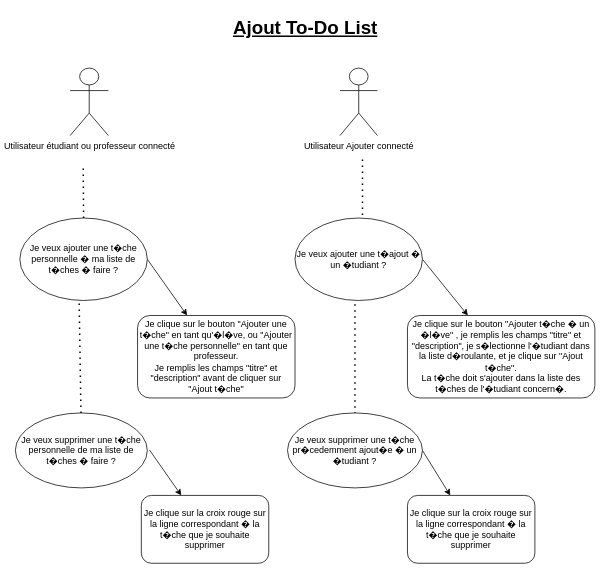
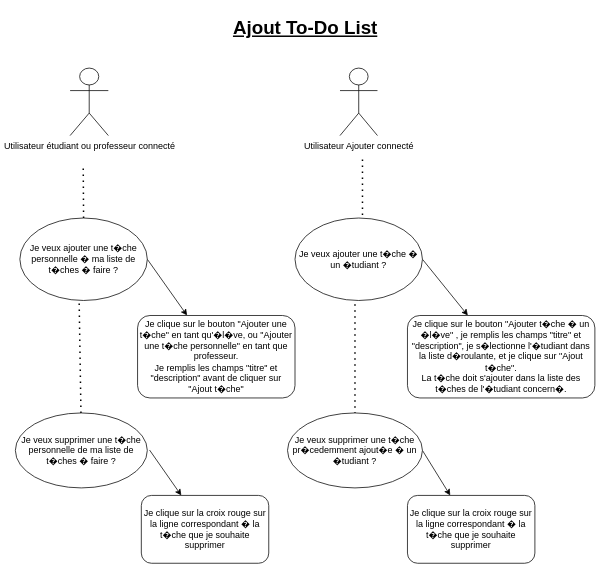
node "Je veux ajouter une t�ajout � un �tudiant ?": label "Je veux ajouter une t�ajout � un �tudiant ?" -> "Je veux ajouter une t�che � un �tudiant ?"
